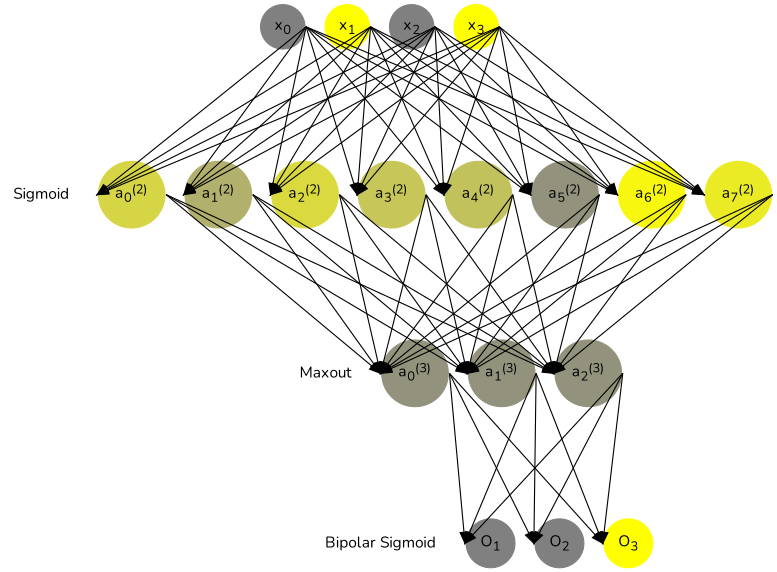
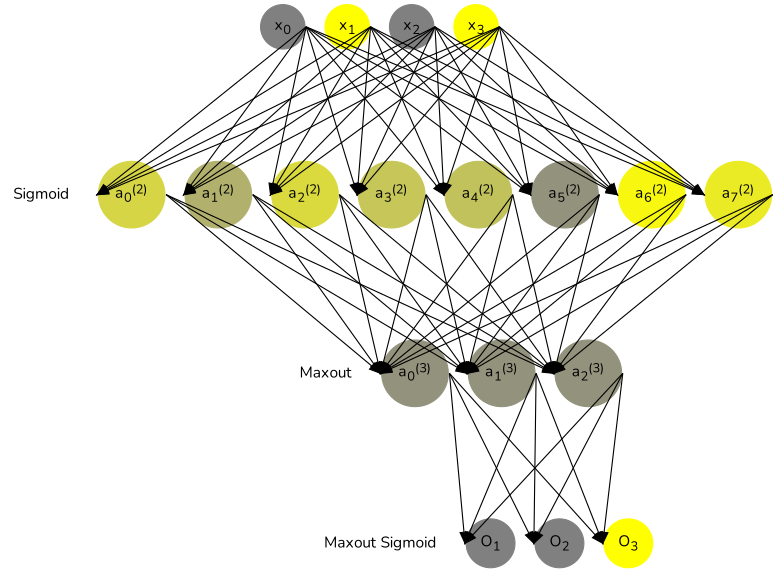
node "Bipolar Sigmoid": label "Bipolar Sigmoid" -> "Maxout Sigmoid"
